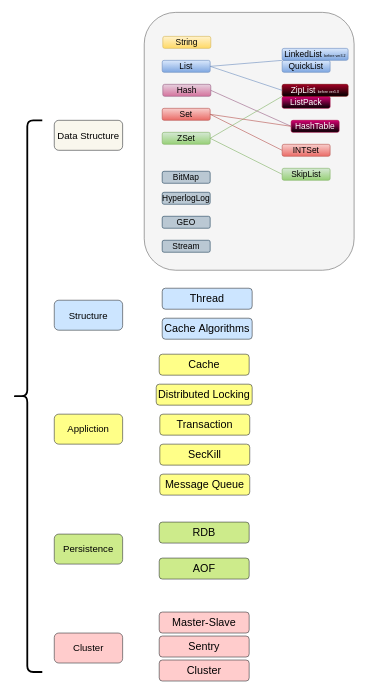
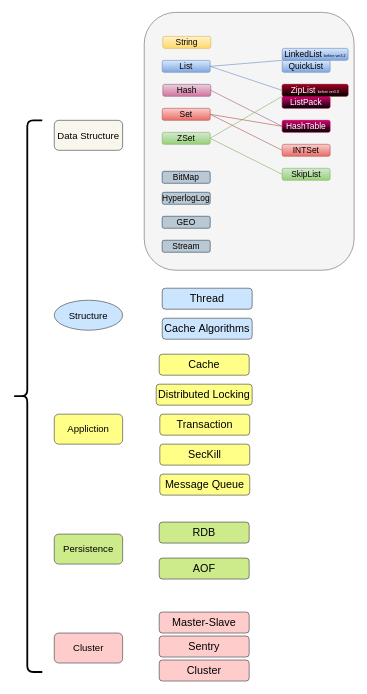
node "HashTable": moved (315, 126) -> (306, 126)
node "Structure": shape rounded rectangle -> ellipse
